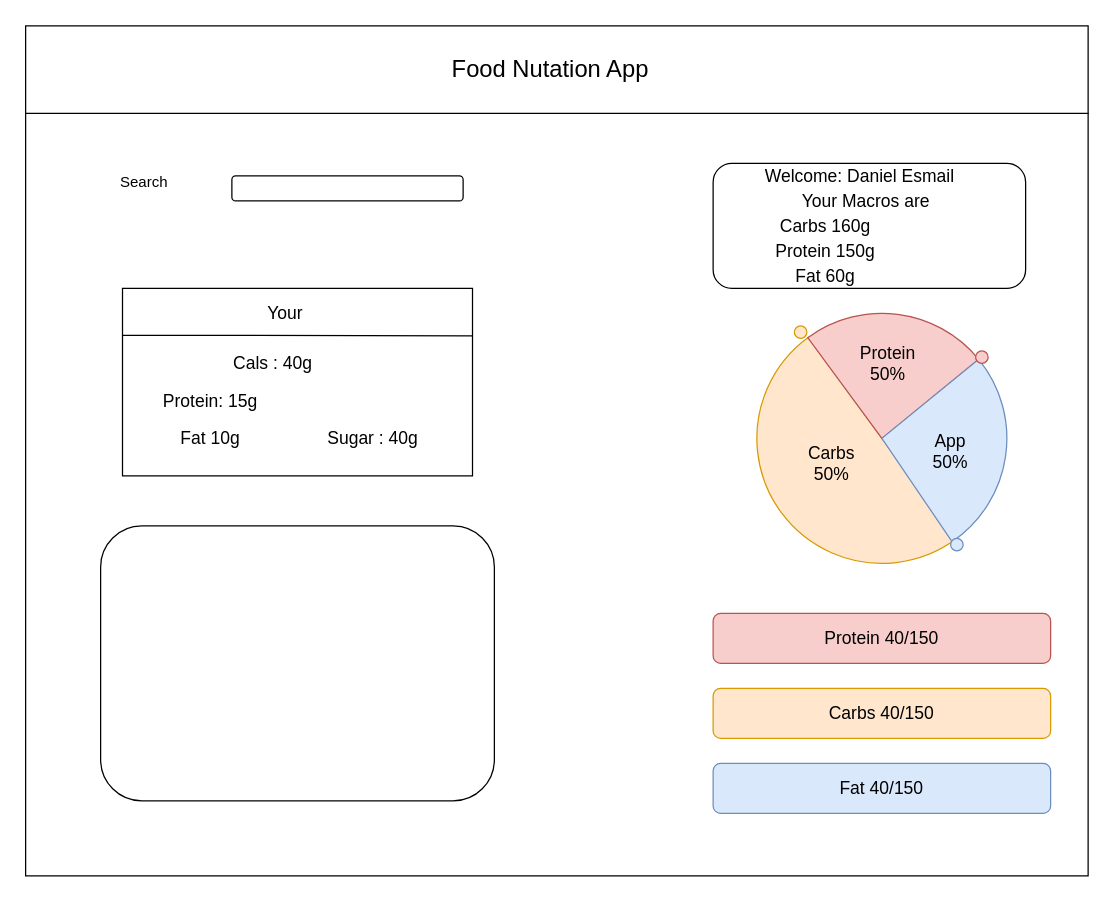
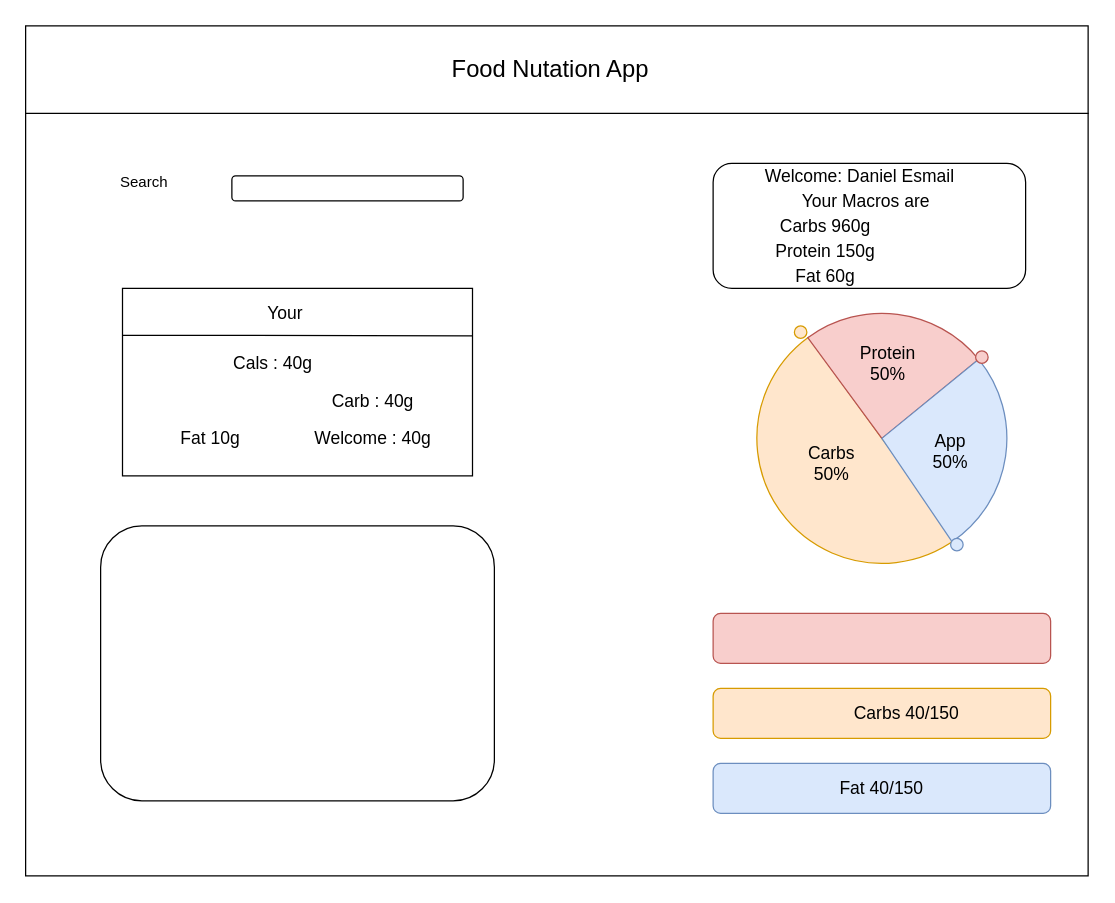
node "Carbs 160g": label "Carbs 160g" -> "Carbs 960g"
node "Protein: 15g": removed
node "Carb : 40g": added
node "Sugar : 40g": label "Sugar : 40g" -> "Welcome : 40g"
node "Protein 40/150": removed
node "Carbs 40/150": moved (882, 713) -> (907, 713)
